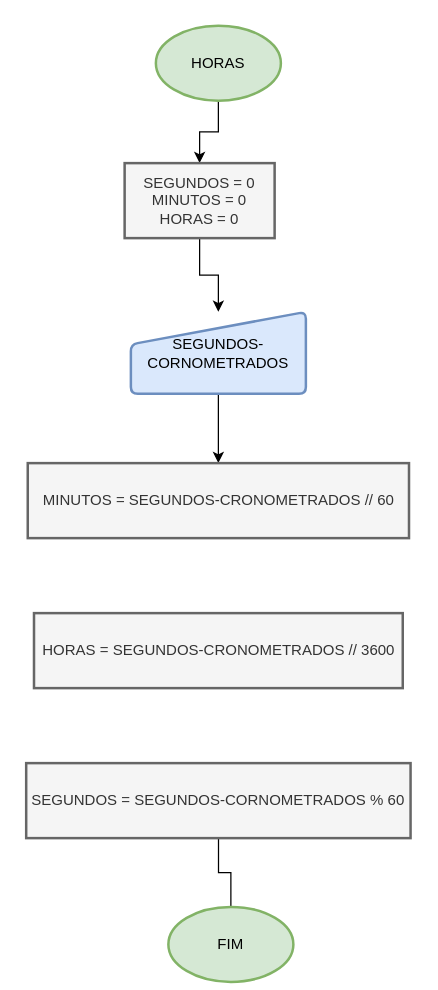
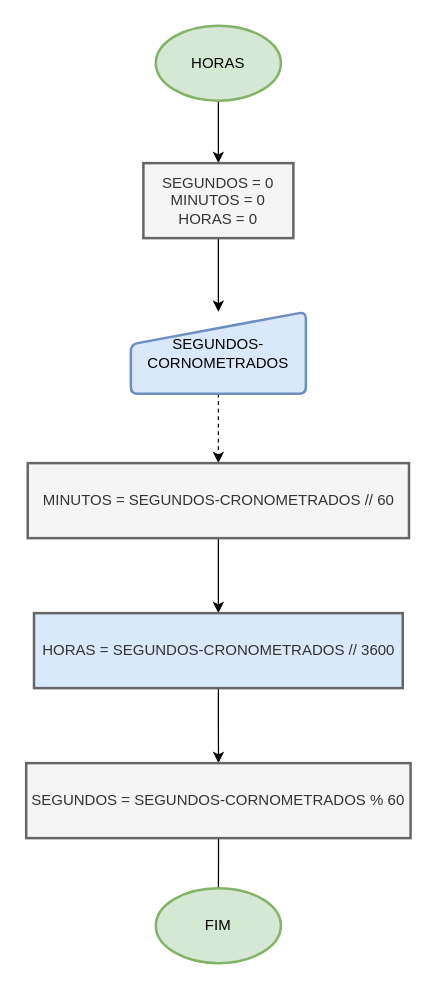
node "SEGUNDOS = 0 MINUTOS = 0 HORAS = 0": moved (199, 201) -> (218, 201)
edge "SEGUNDOS-CORNOMETRADOS" -> "MINUTOS = SEGUNDOS-CRONOMETRADOS // 60": style solid -> dashed
edge "MINUTOS = SEGUNDOS-CRONOMETRADOS // 60" -> "HORAS = SEGUNDOS-CRONOMETRADOS // 3600": added
node "HORAS = SEGUNDOS-CRONOMETRADOS // 3600": fillcolor #f5f5f5 -> #dae8fc
edge "HORAS = SEGUNDOS-CRONOMETRADOS // 3600" -> "SEGUNDOS = SEGUNDOS-CORNOMETRADOS % 60": added
node "FIM": moved (231, 944) -> (218, 926)
